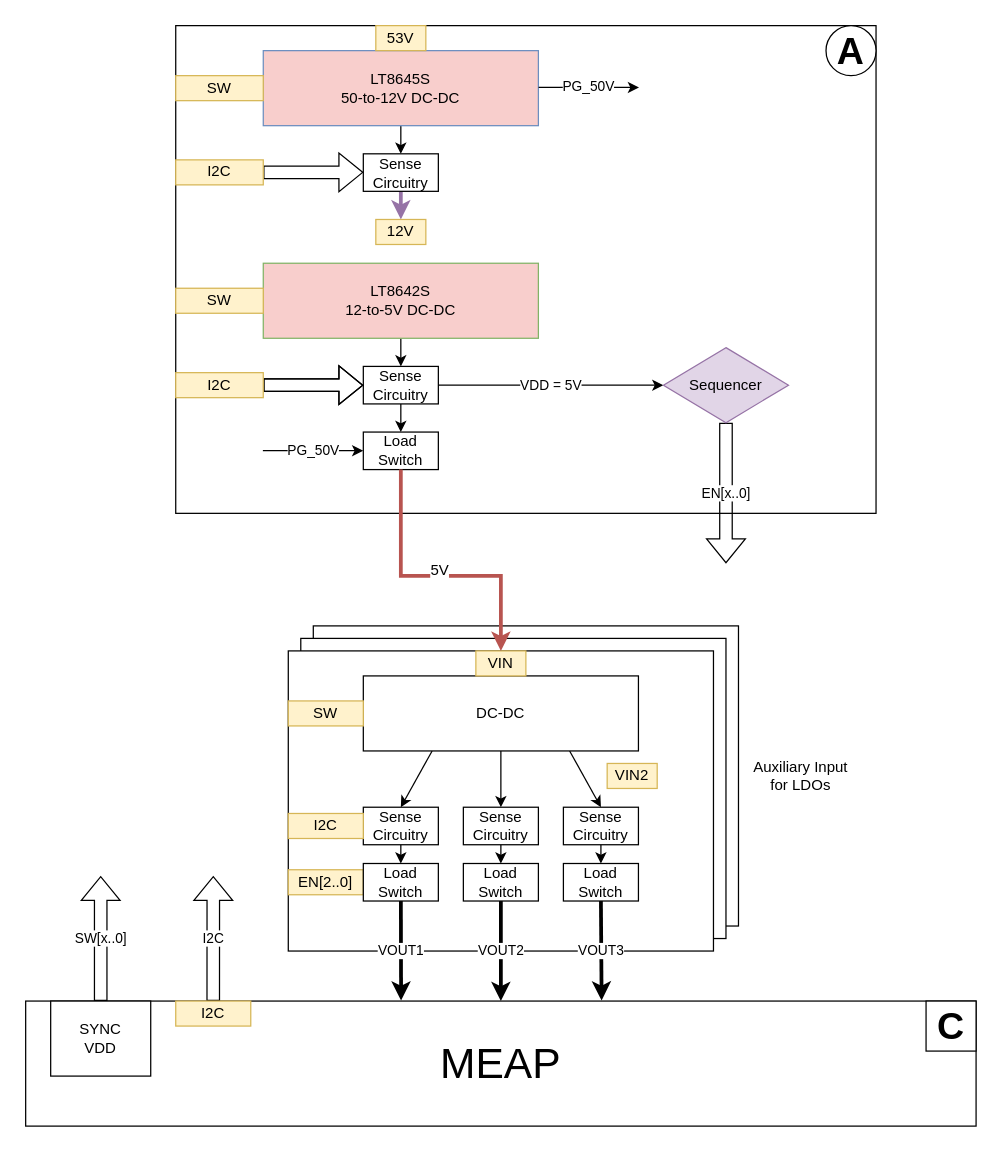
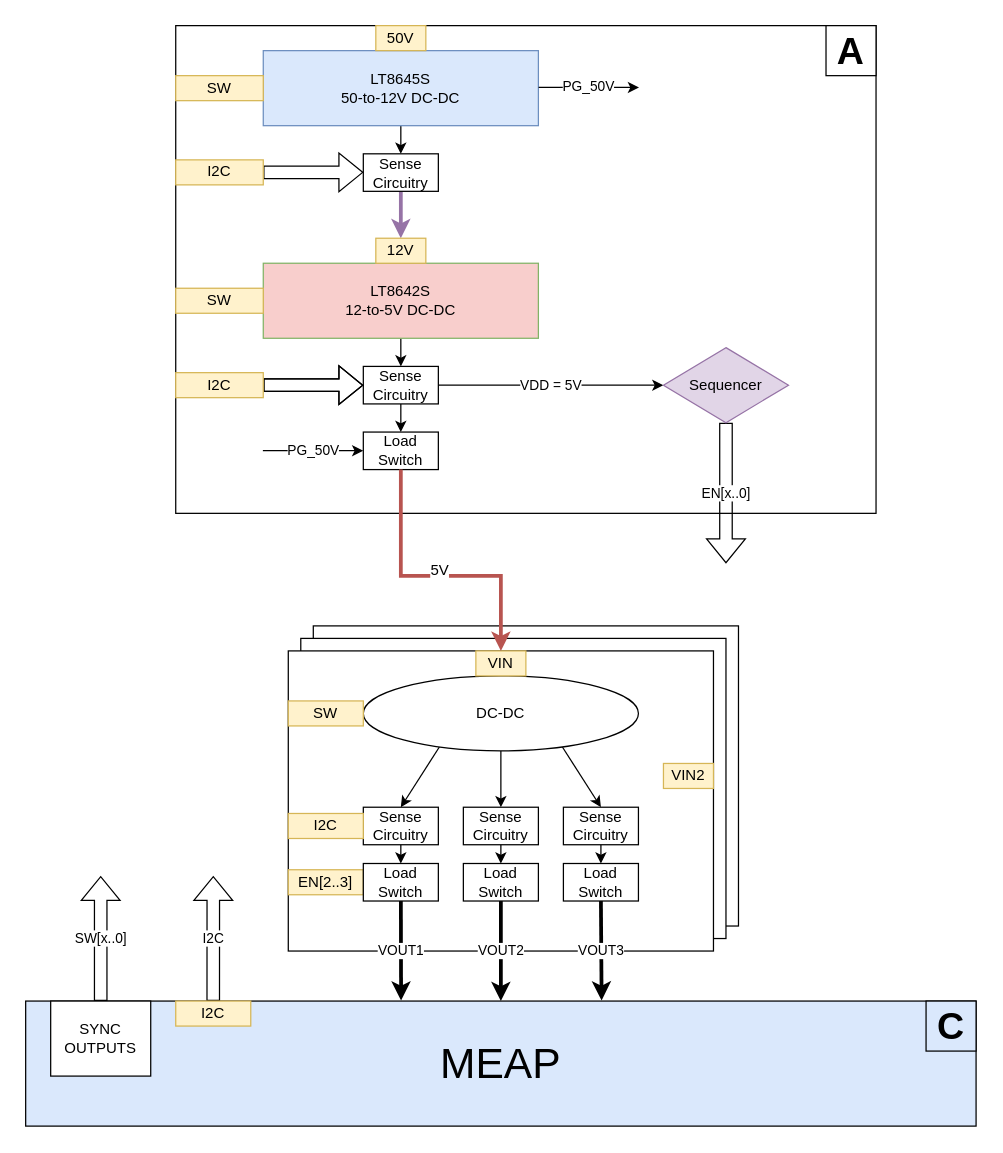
node "53V": label "53V" -> "50V"
node "A": shape ellipse -> rectangle
node "LT8645S 50-to-12V DC-DC": fillcolor #f8cecc -> #dae8fc
node "12V": moved (401, 232) -> (401, 251)
node "DC-DC": shape rectangle -> ellipse
node "VIN2": moved (632, 776) -> (688, 776)
node "Auxiliary Input for LDOs": removed
node "EN[2..0]": label "EN[2..0]" -> "EN[2..3]"
node "C": fillcolor #ffffff -> #dae8fc
node "SYNC VDD": label "SYNC VDD" -> "SYNC OUTPUTS"
node "MEAP": fillcolor #ffffff -> #dae8fc
